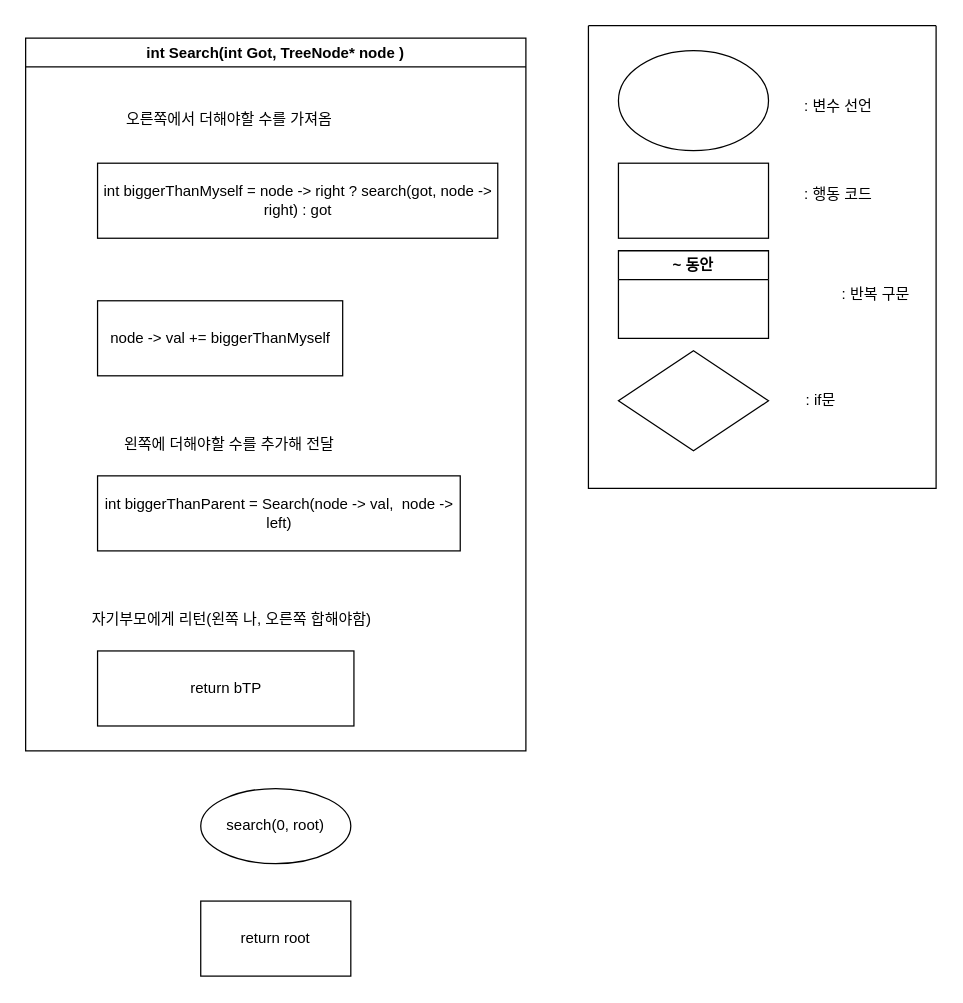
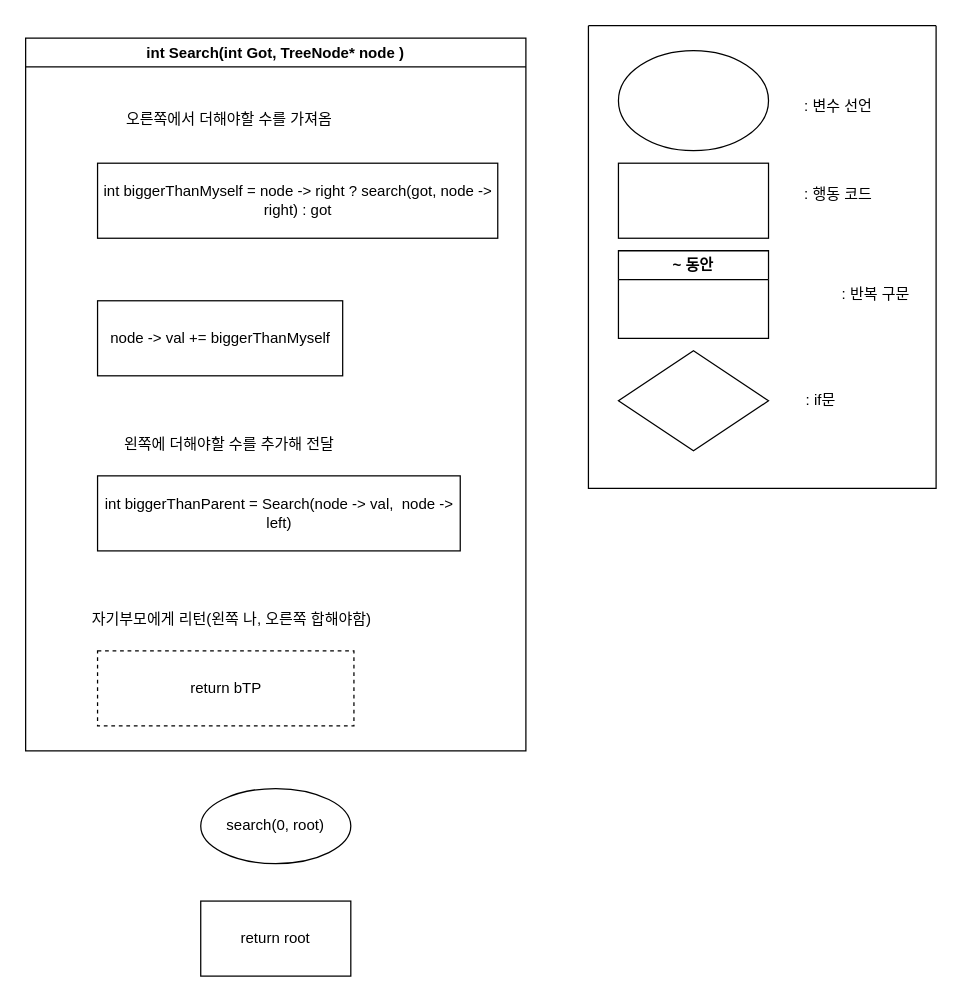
node "return bTP": style solid -> dashed
